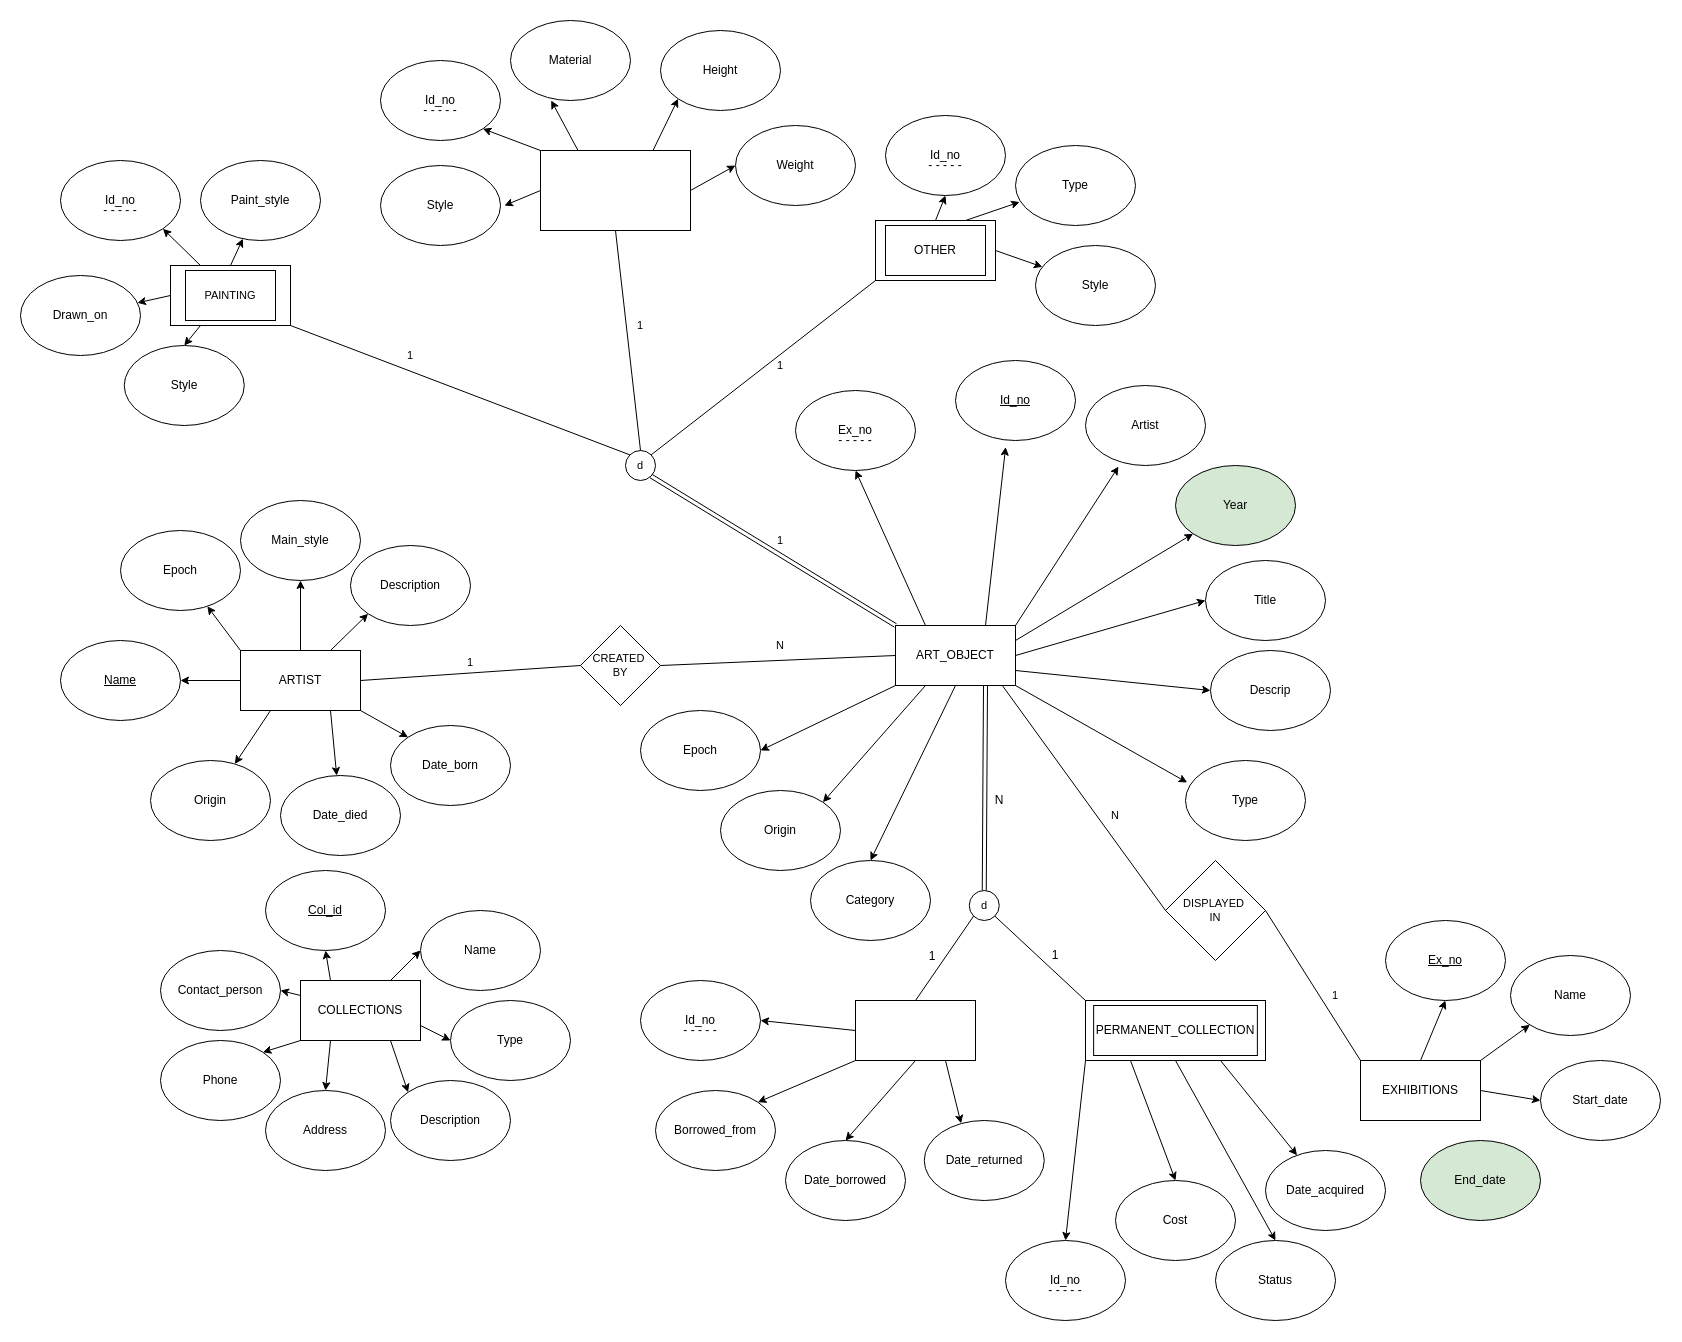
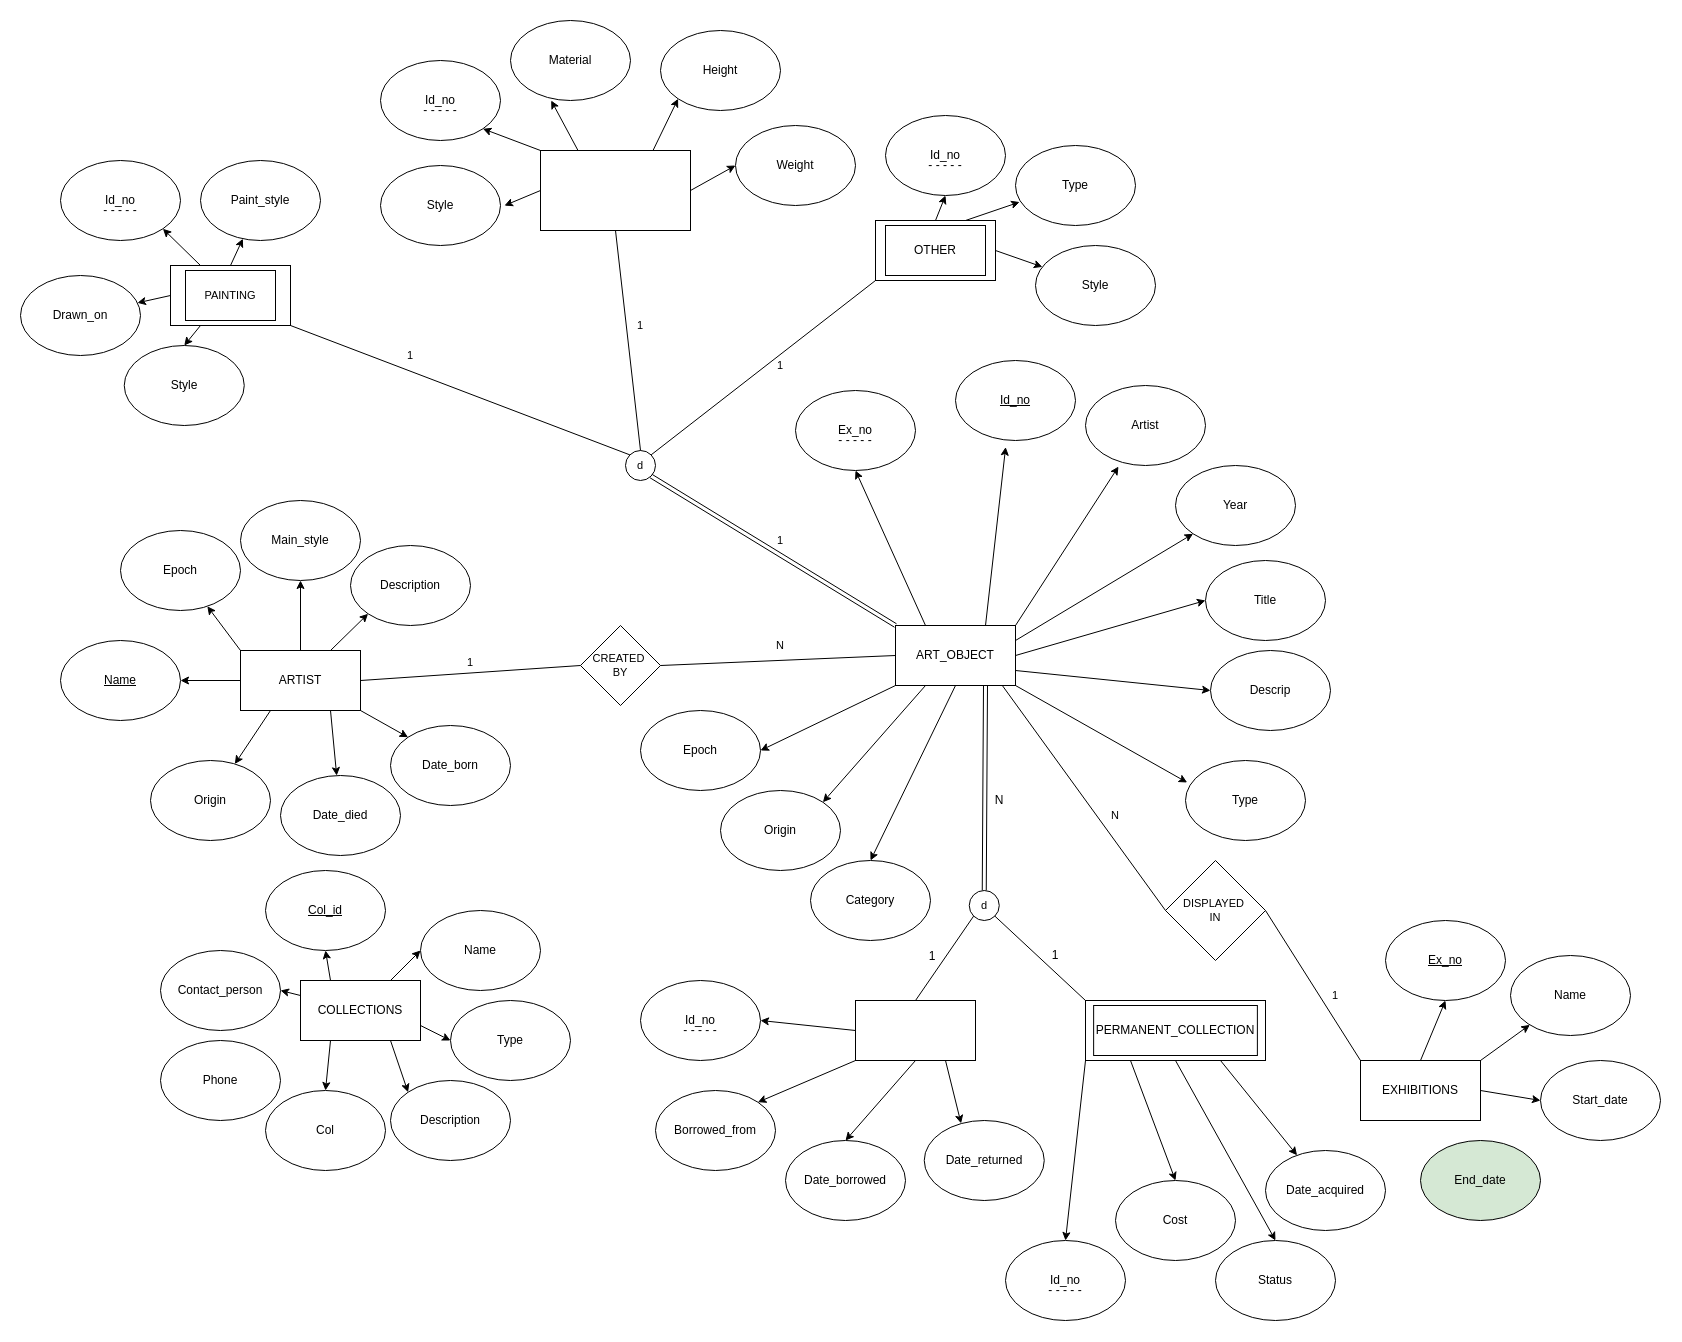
node "Year": fillcolor #d5e8d4 -> #ffffff
edge "COLLECTIONS" -> "Phone": removed
node "Address": label "Address" -> "Col"
